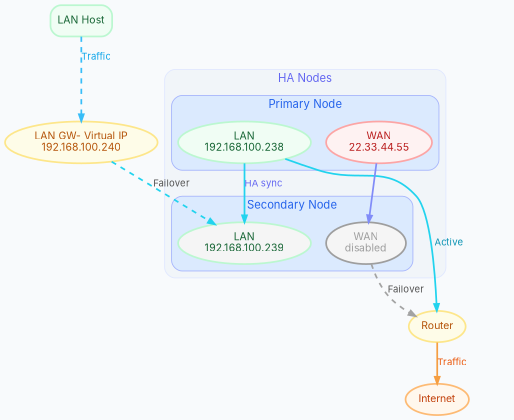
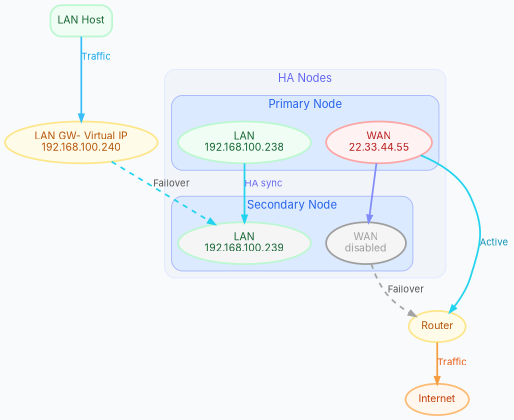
edge "LAN Host" -> "LAN GW- Virtual IP 192.168.100.240": style dashed -> solid
edge "LAN 192.168.100.238" -> "Router": now "WAN 22.33.44.55" -> "Router"
